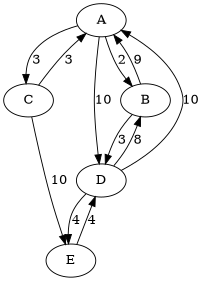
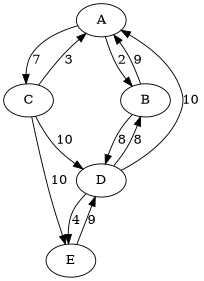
edge "A" -> "C": label "3" -> "7"
edge "A" -> "D": now "C" -> "D"
edge "B" -> "D": label "3" -> "8"
edge "E" -> "D": label "4" -> "9"
